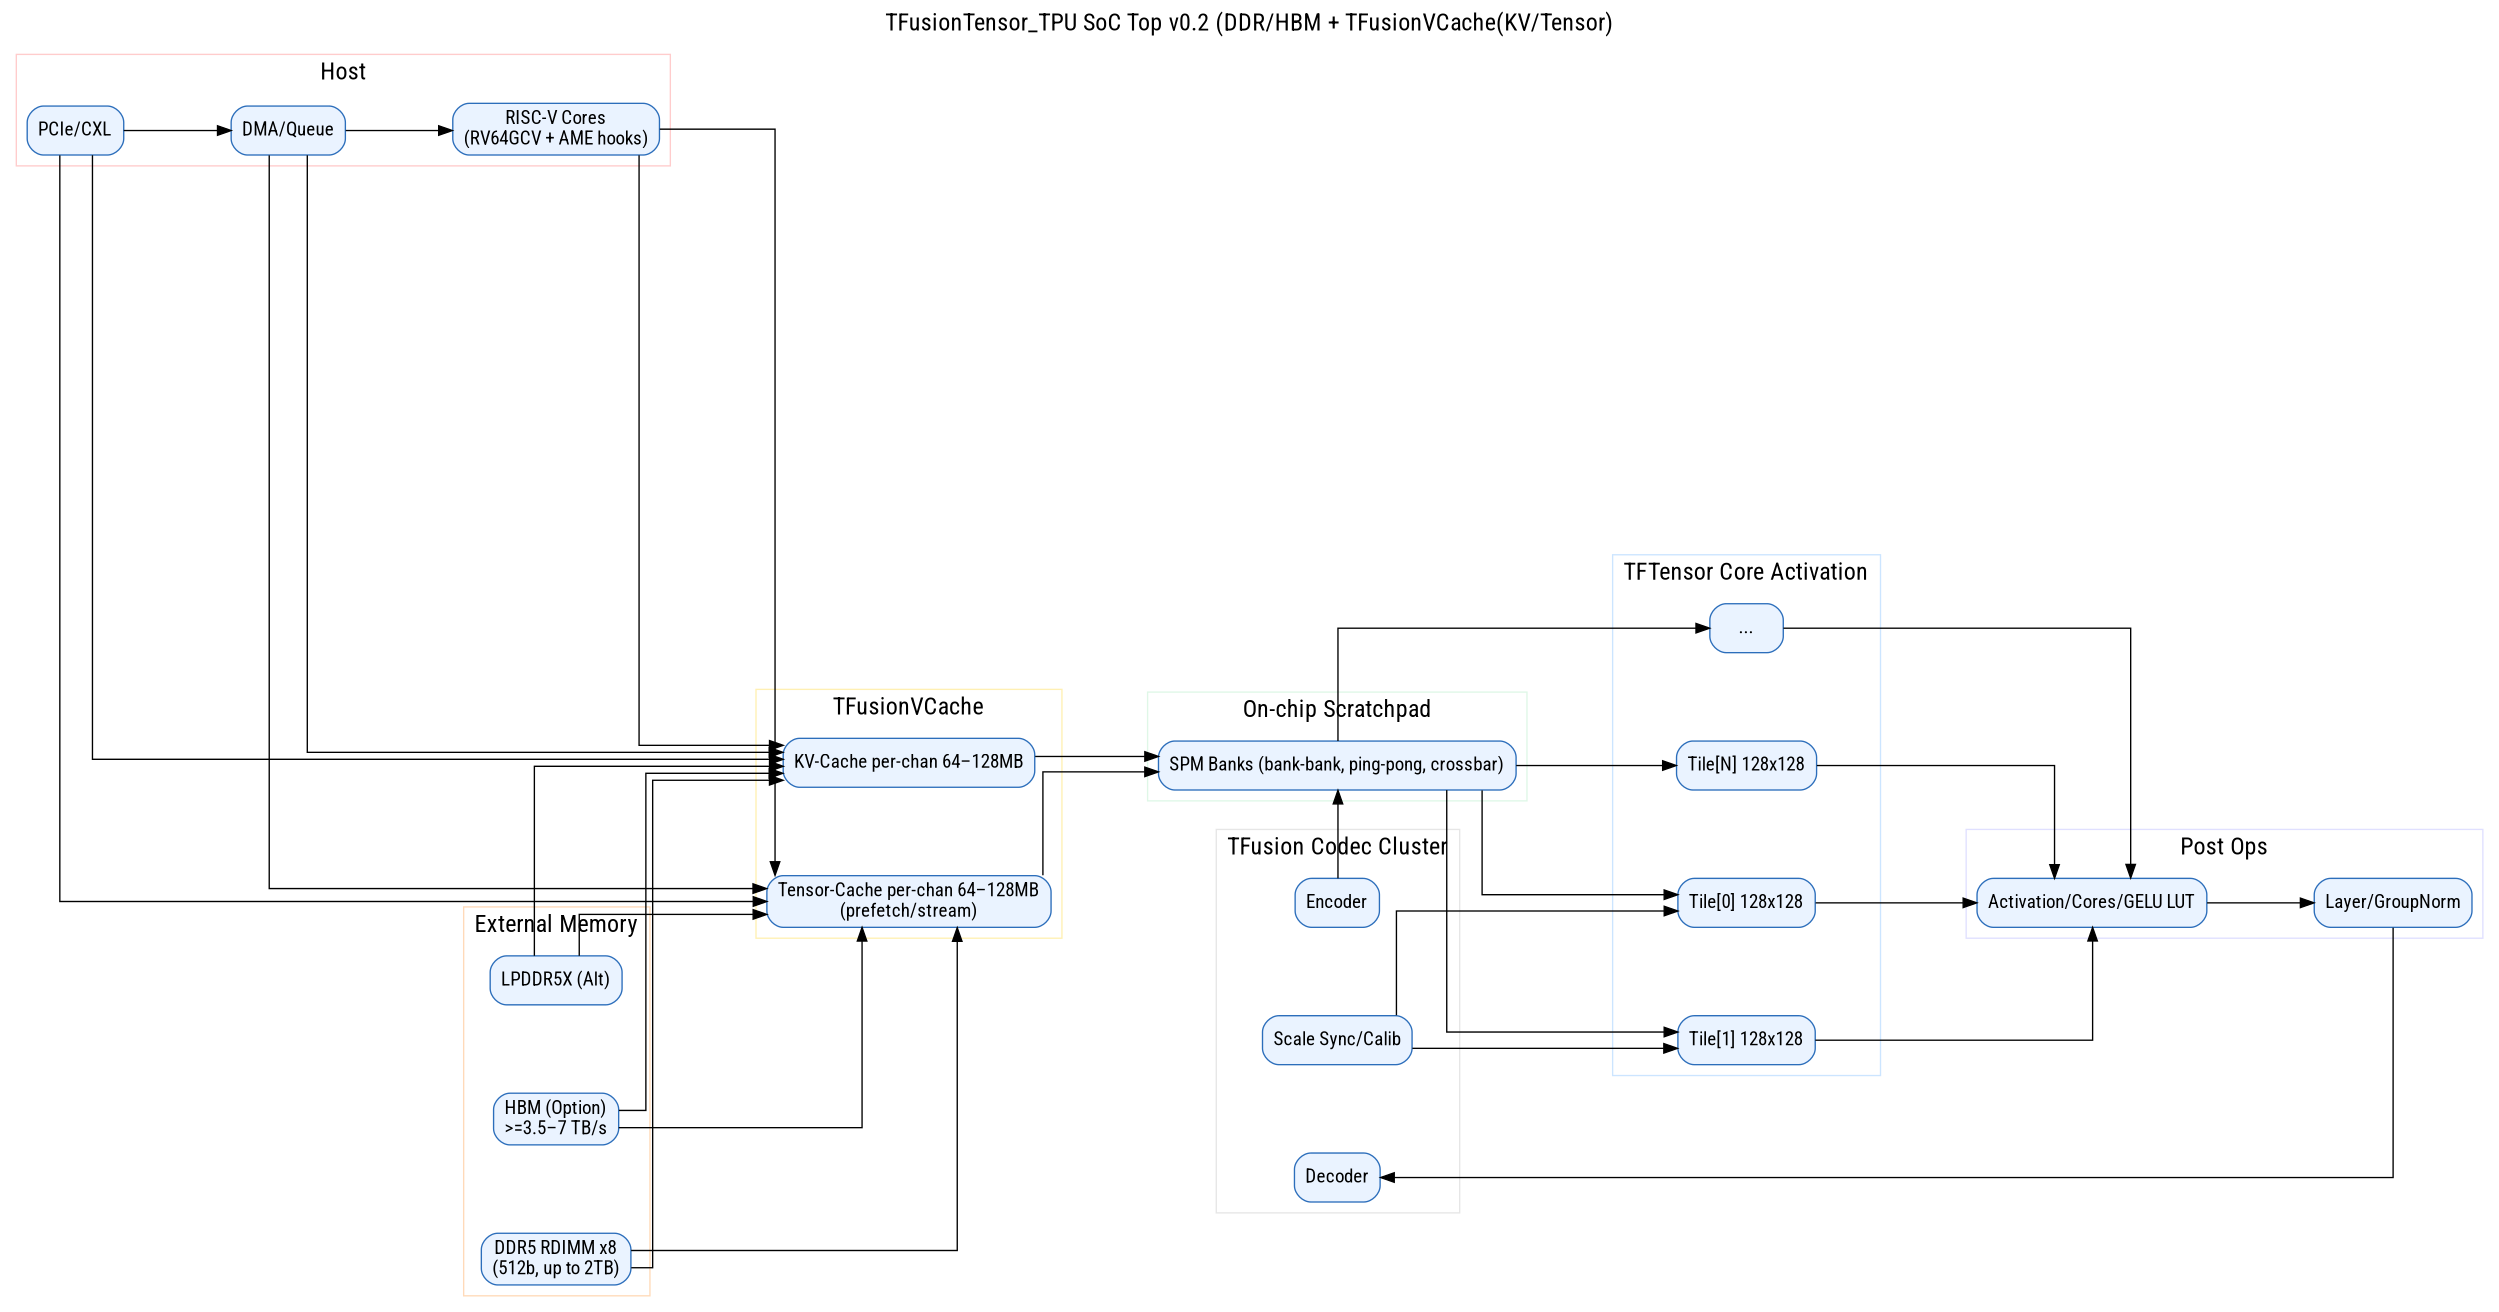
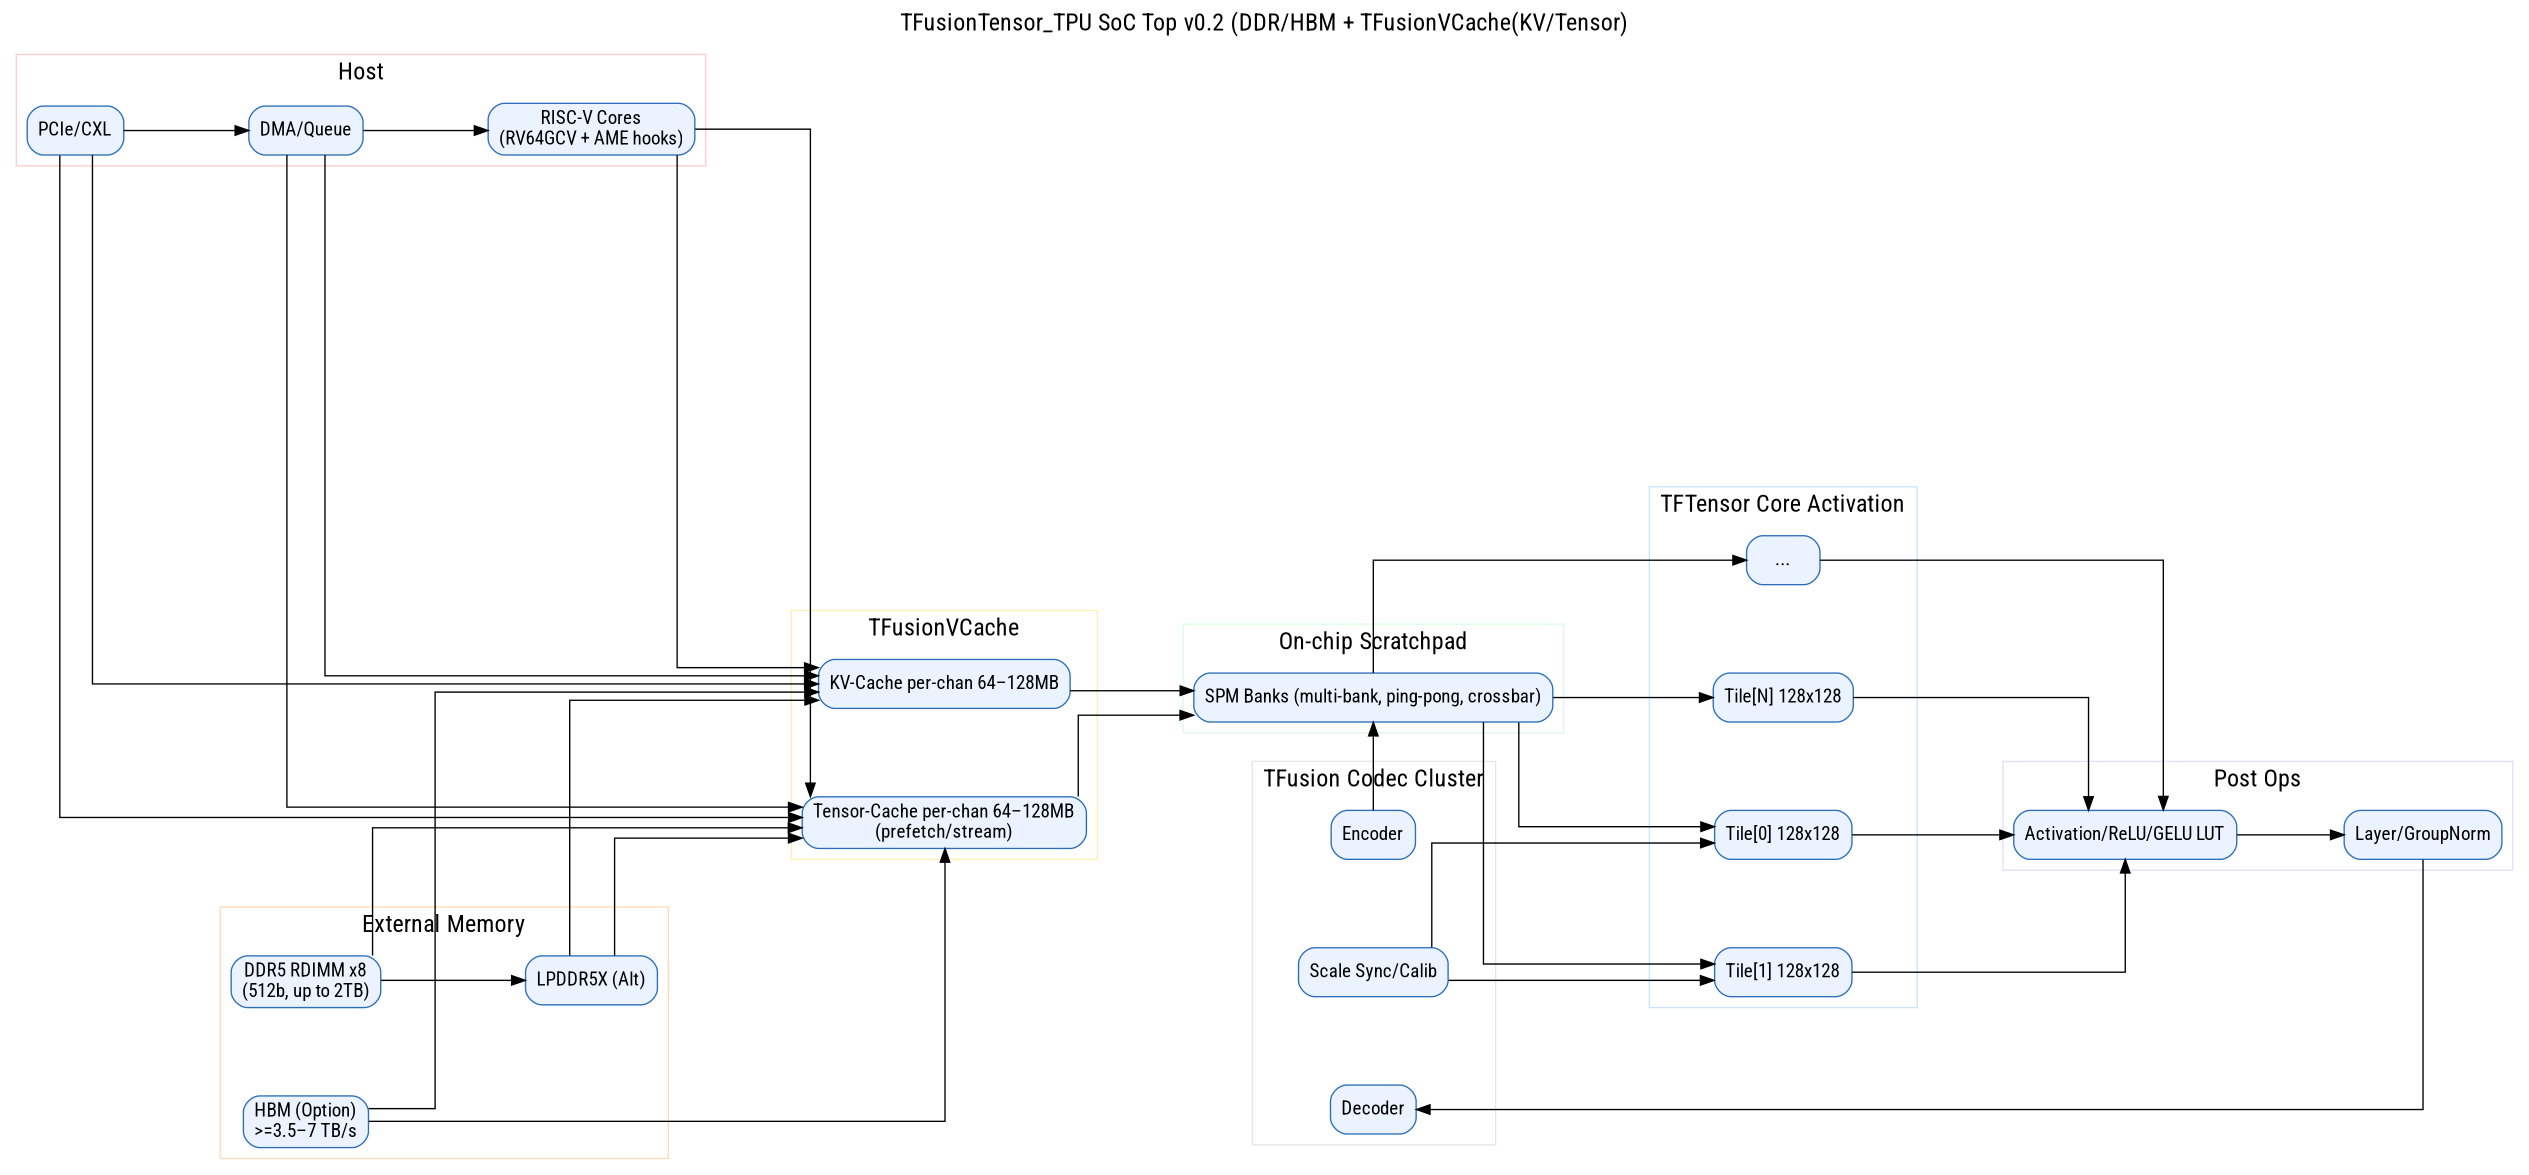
node "SPM Banks (bank-bank, ping-pong, crossbar)": label "SPM Banks (bank-bank, ping-pong, crossbar)" -> "SPM Banks (multi-bank, ping-pong, crossbar)"
node "Activation/Cores/GELU LUT": label "Activation/Cores/GELU LUT" -> "Activation/ReLU/GELU LUT"
edge "DDR5 RDIMM x8 (512b, up to 2TB)" -> "KV-Cache per-chan 64–128MB": now "DDR5 RDIMM x8 (512b, up to 2TB)" -> "LPDDR5X (Alt)"
